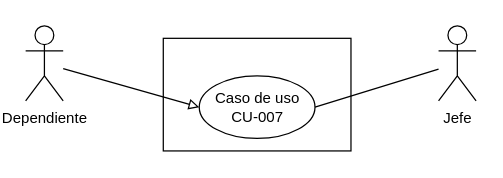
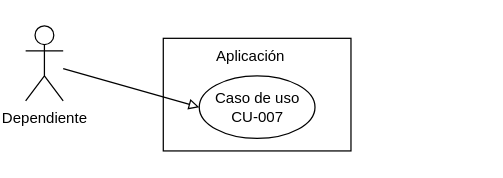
node "Aplicación": added
node "Jefe": removed
edge "Jefe" -- "Caso de uso CU-007": removed
